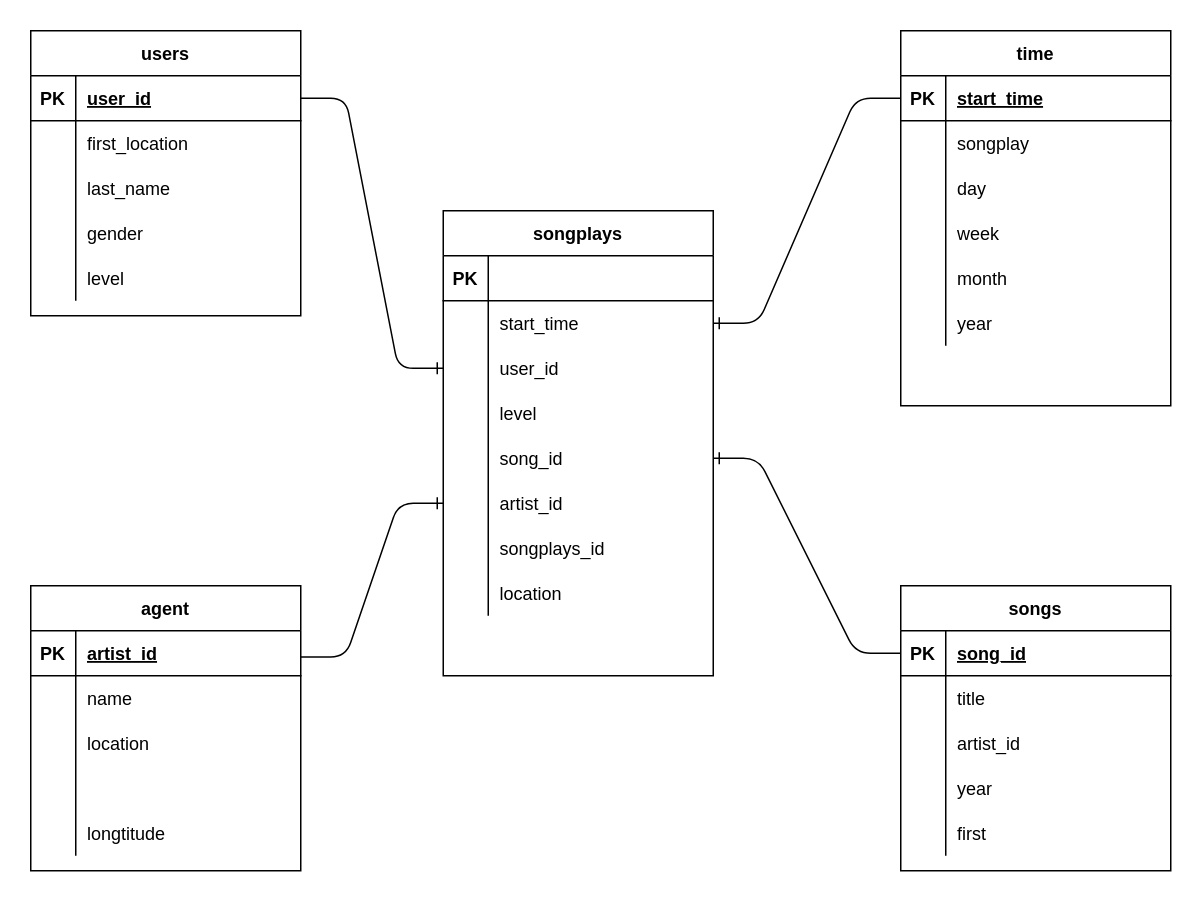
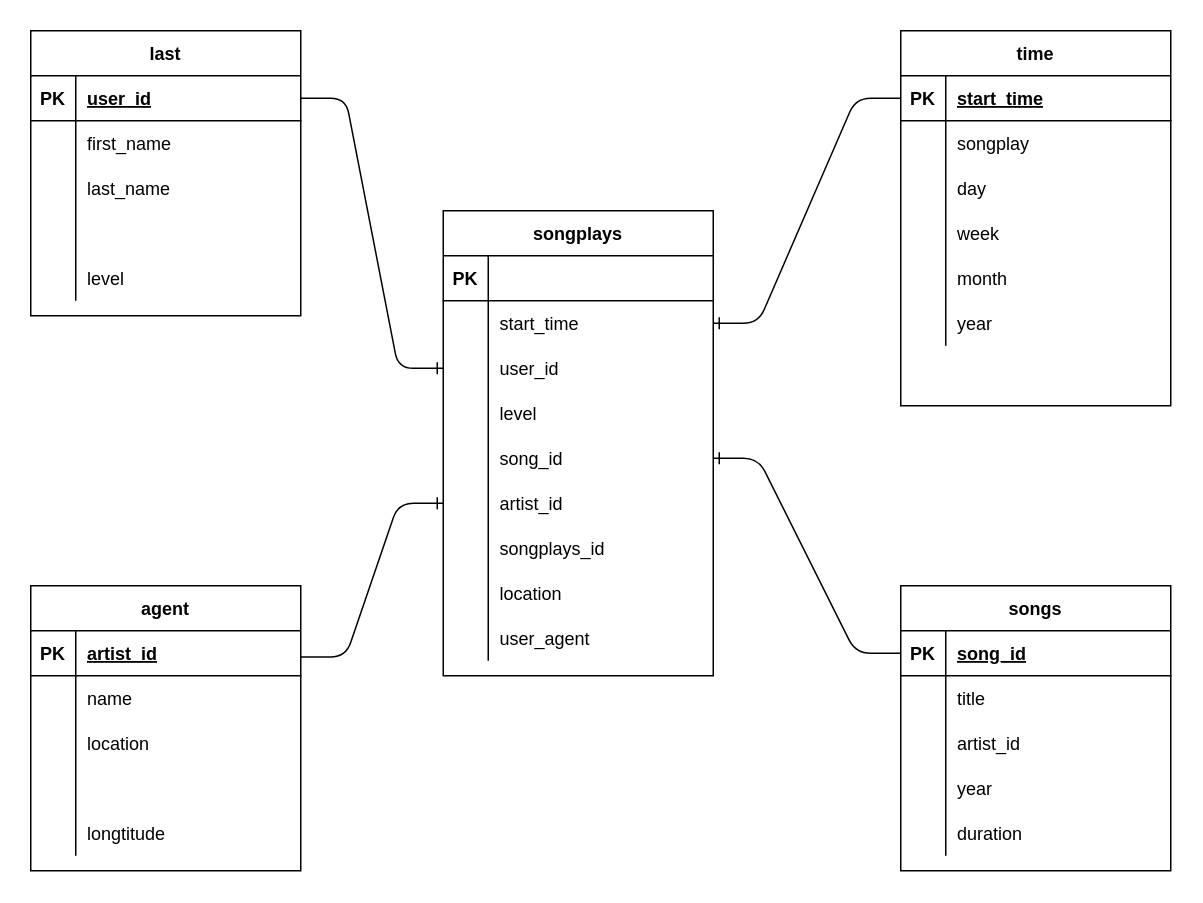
node "users": label "users" -> "last"
node "first_location": label "first_location" -> "first_name"
node "gender": removed
node "user_agent": added
node "first": label "first" -> "duration"
